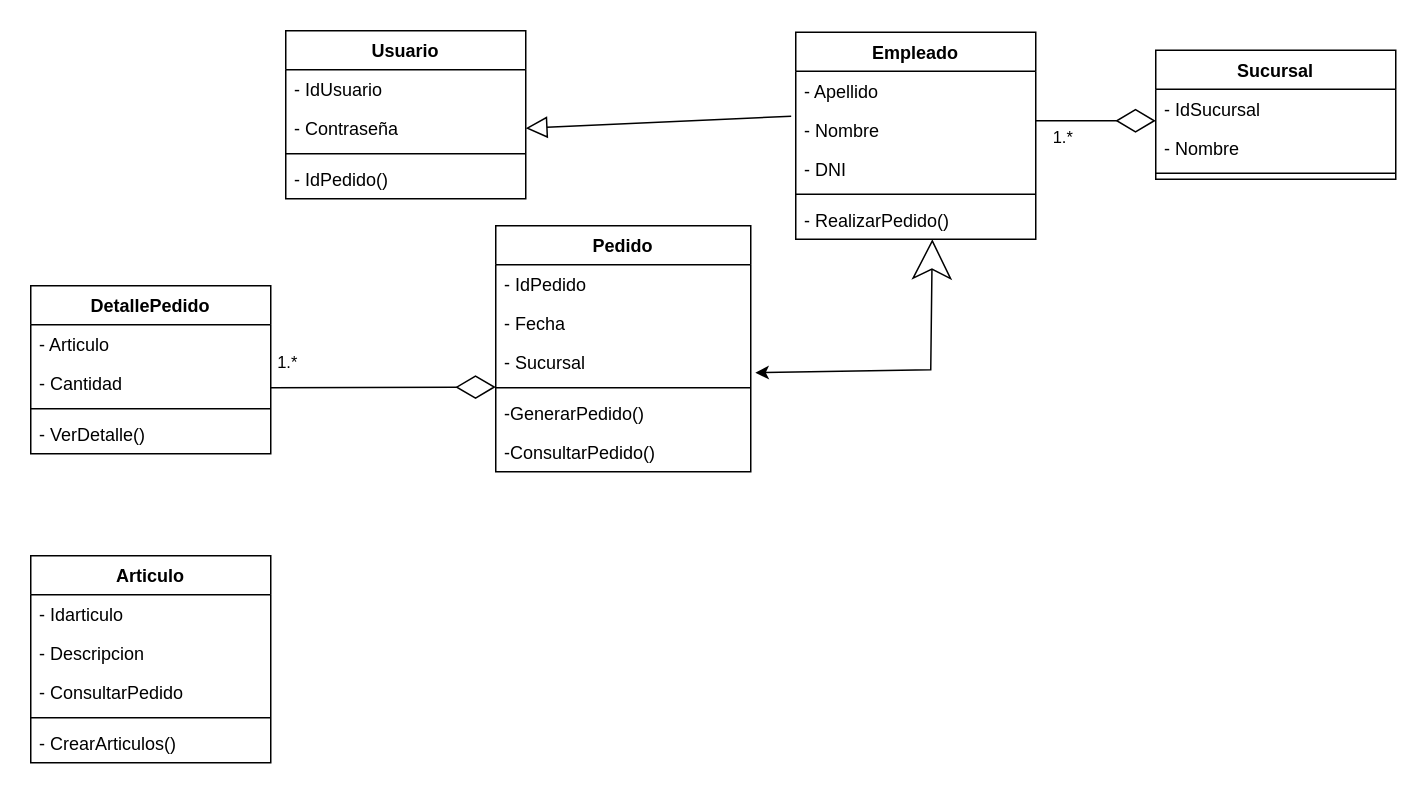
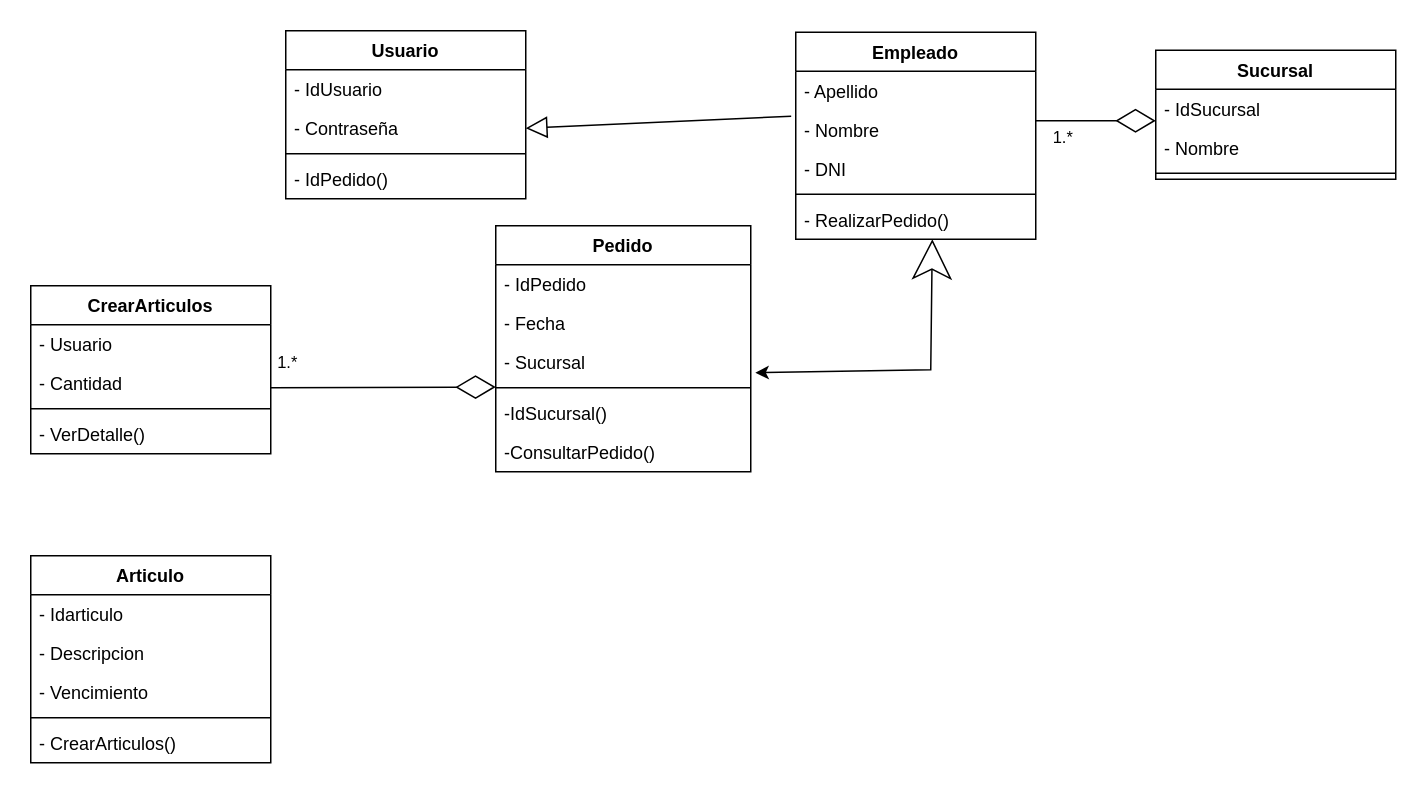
node "DetallePedido": label "DetallePedido" -> "CrearArticulos"
node "- Articulo": label "- Articulo" -> "- Usuario"
node "-GenerarPedido()": label "-GenerarPedido()" -> "-IdSucursal()"
node "- ConsultarPedido": label "- ConsultarPedido" -> "- Vencimiento"
